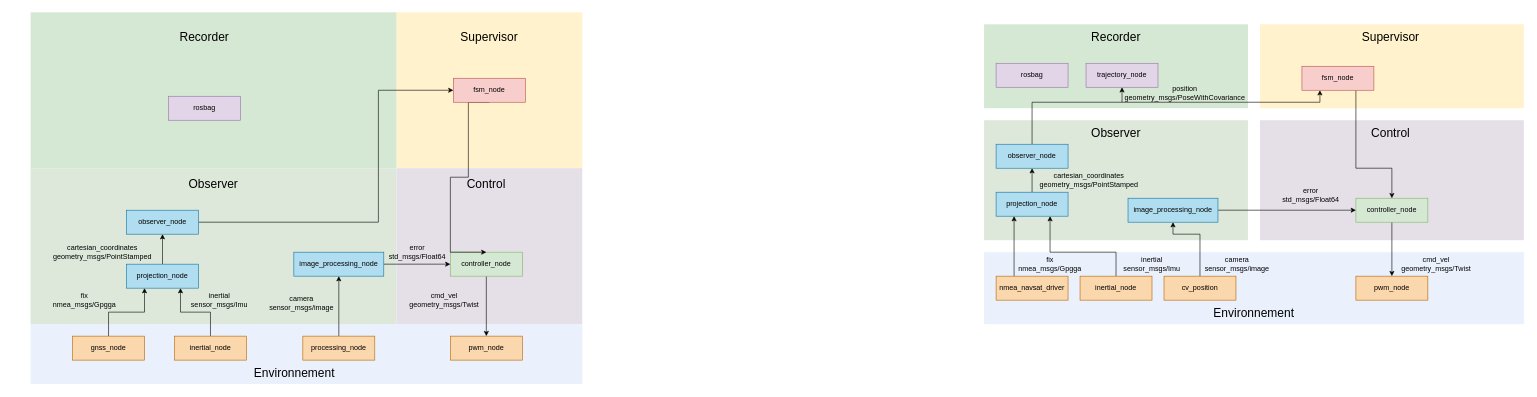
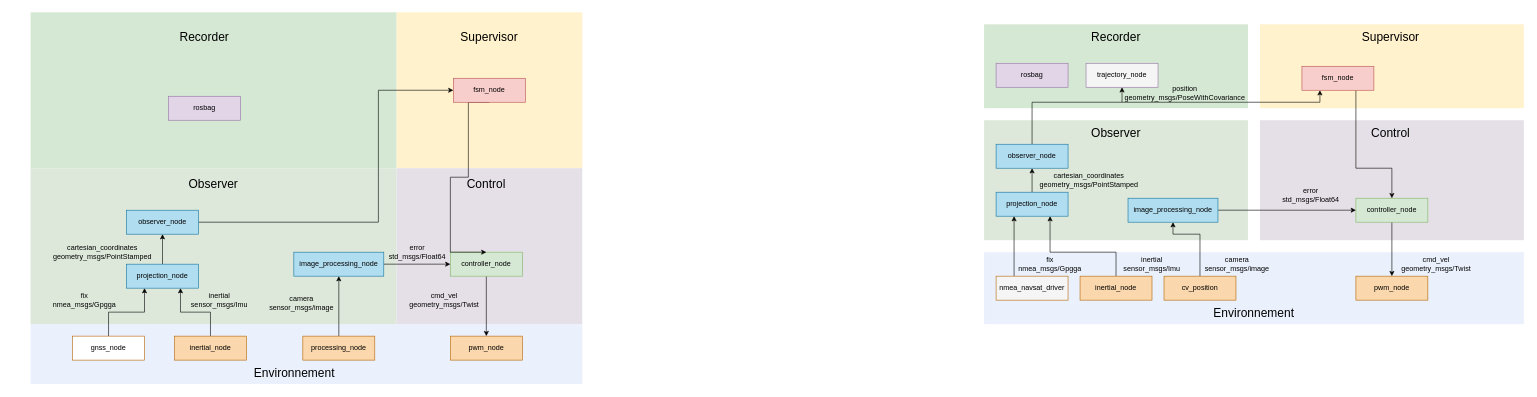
node "trajectory_node": fillcolor #e1d5e7 -> #f5f5f5
node "nmea_navsat_driver": fillcolor #fad7ac -> #f5f5f5
node "gnss_node": fillcolor #fad7ac -> #ffffff
